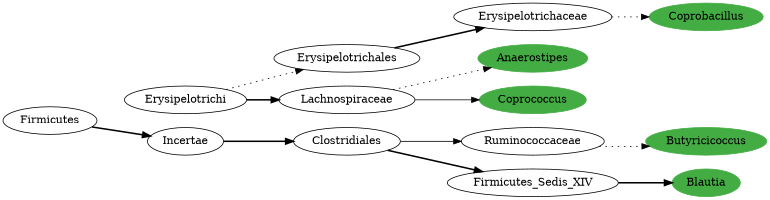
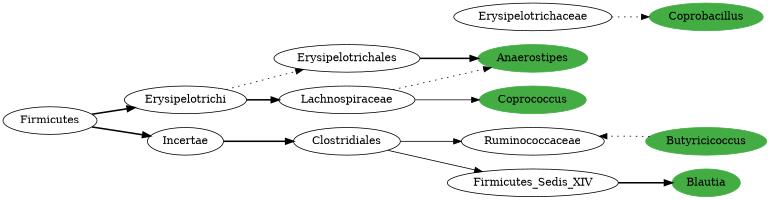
edge "Erysipelotrichales" -> "Erysipelotrichaceae": now "Erysipelotrichales" -> "Anaerostipes"
edge "Firmicutes" -> "Erysipelotrichi": added
edge "Ruminococcaceae" -> "Butyricicoccus": reversed
edge "Clostridiales" -> "Firmicutes_Sedis_XIV": style bold -> solid
